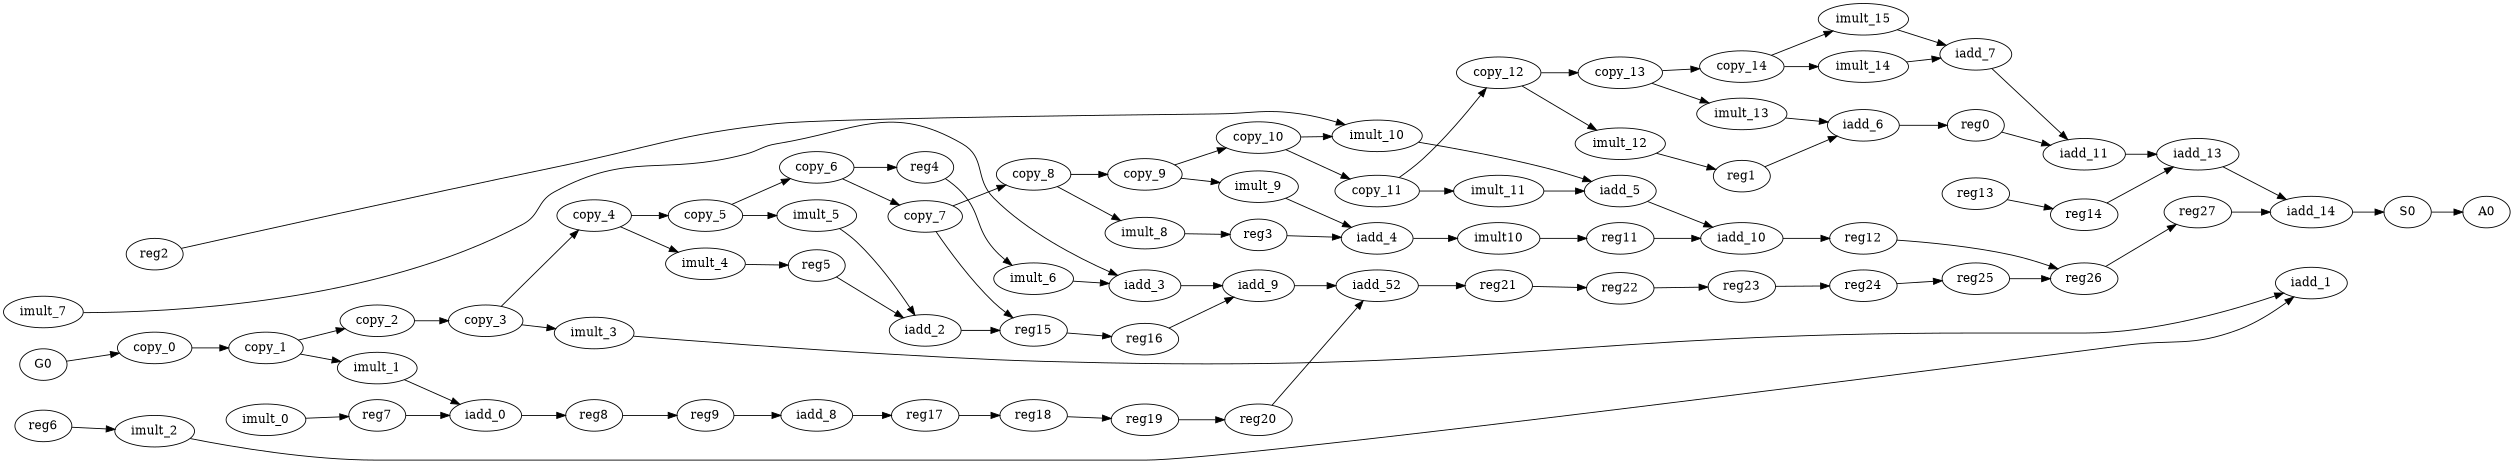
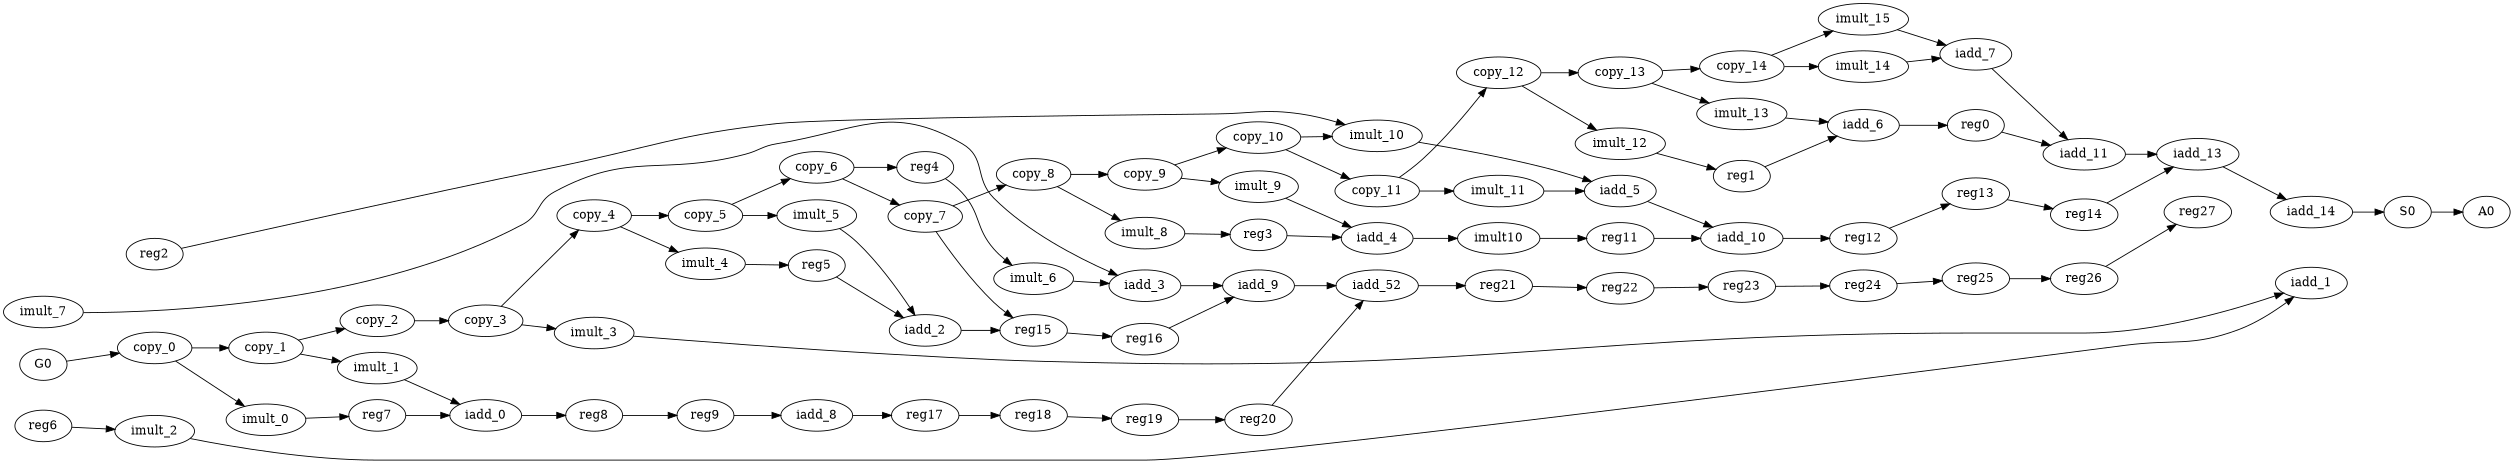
edge "reg27" -> "iadd_14": removed
edge "reg12" -> "reg26": now "reg12" -> "reg13"
edge "copy_0" -> "imult_0": added
